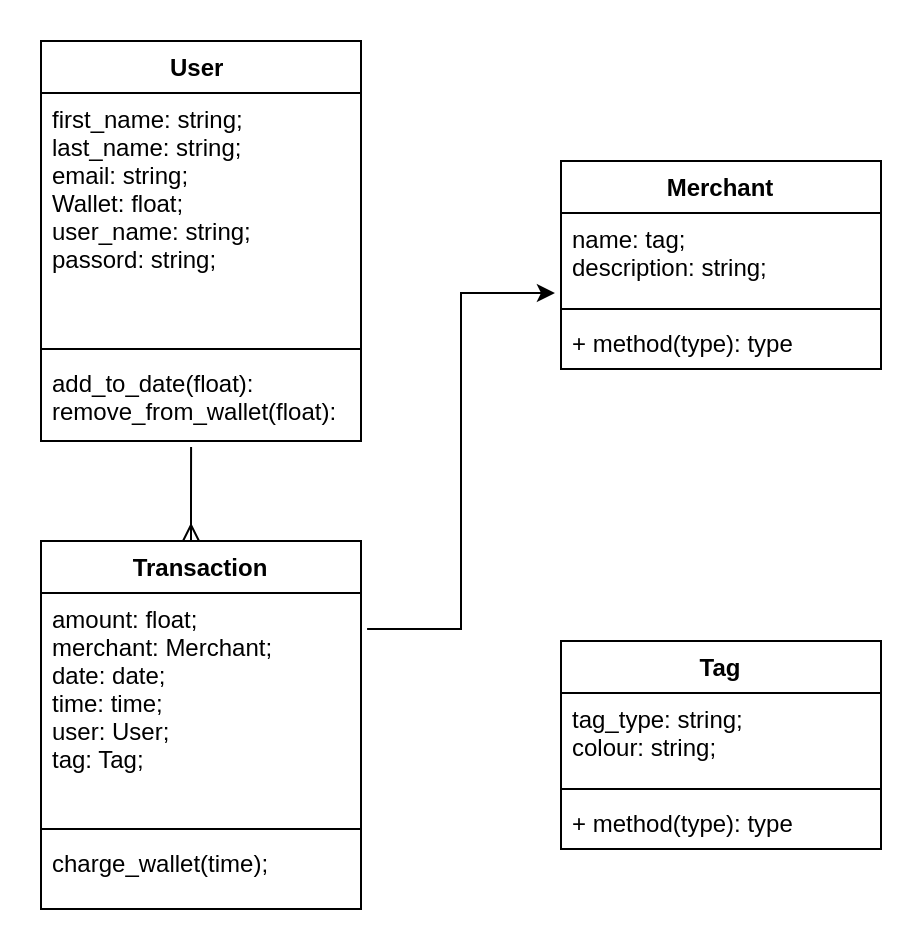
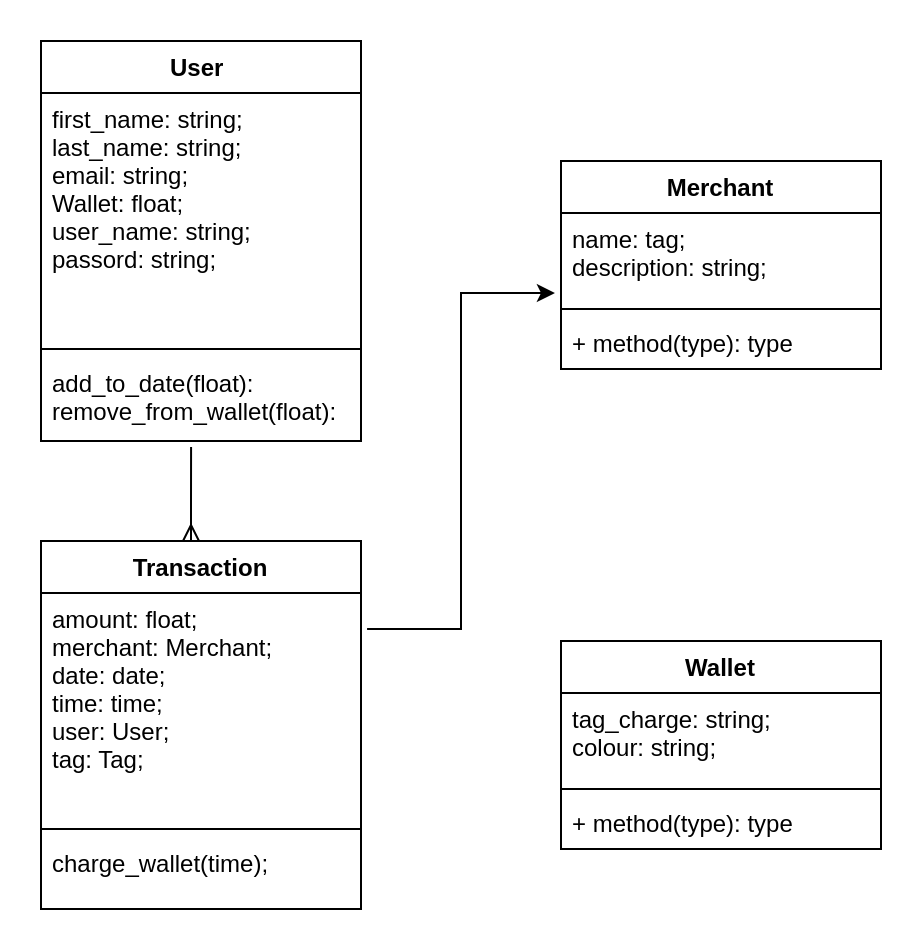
node "Tag": label "Tag" -> "Wallet"
node "tag_type: string; colour: string;": label "tag_type: string; colour: string;" -> "tag_charge: string; colour: string;"
